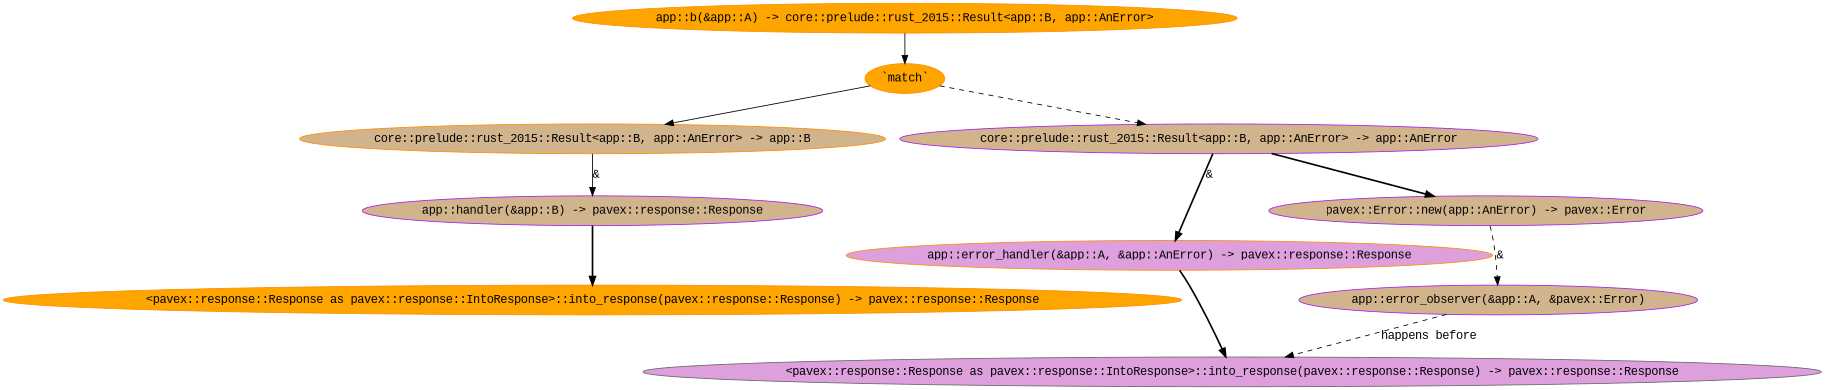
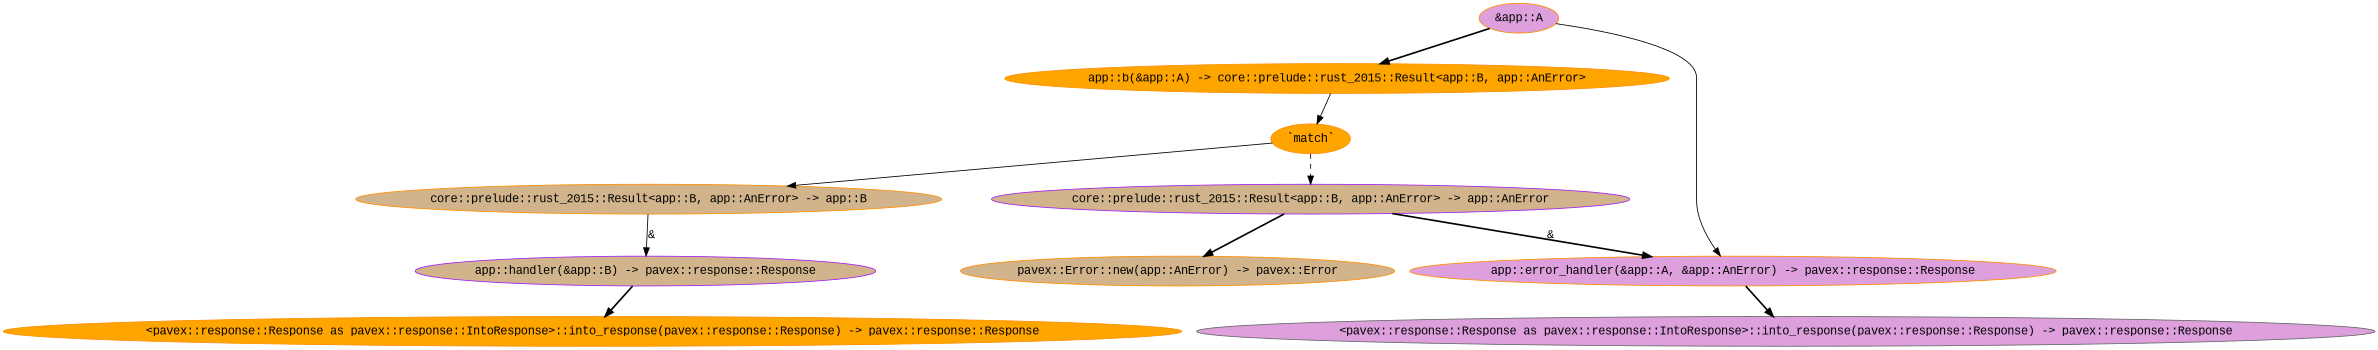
node "&app::A": added
node "pavex::Error::new(app::AnError) -> pavex::Error": color purple -> darkorange
node "app::error_observer(&app::A, &pavex::Error)": removed
